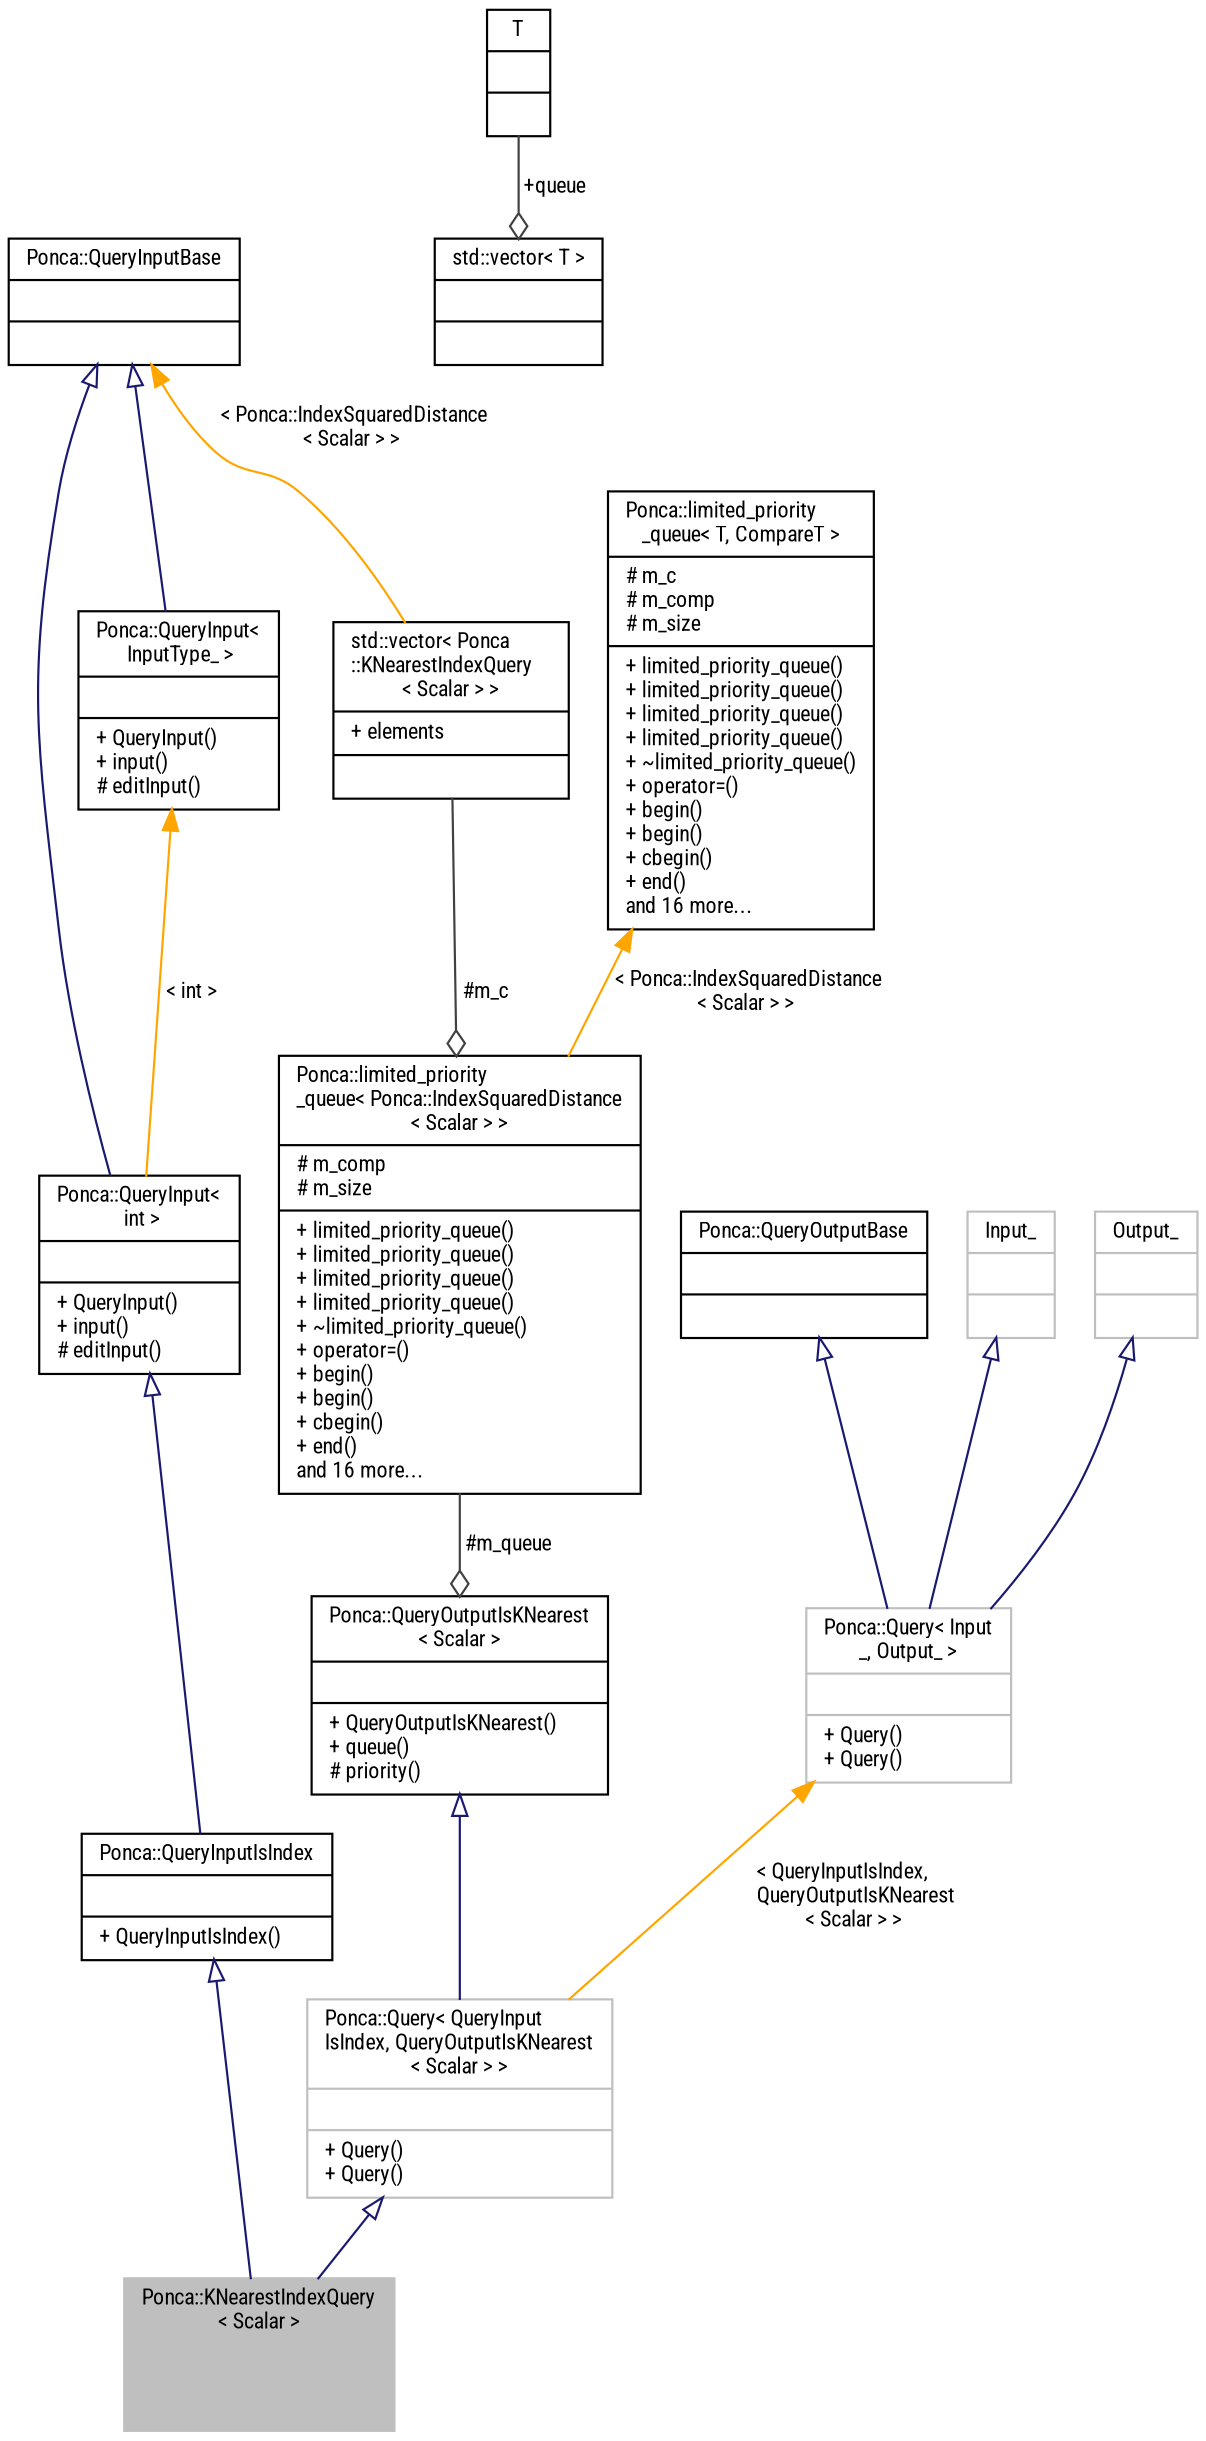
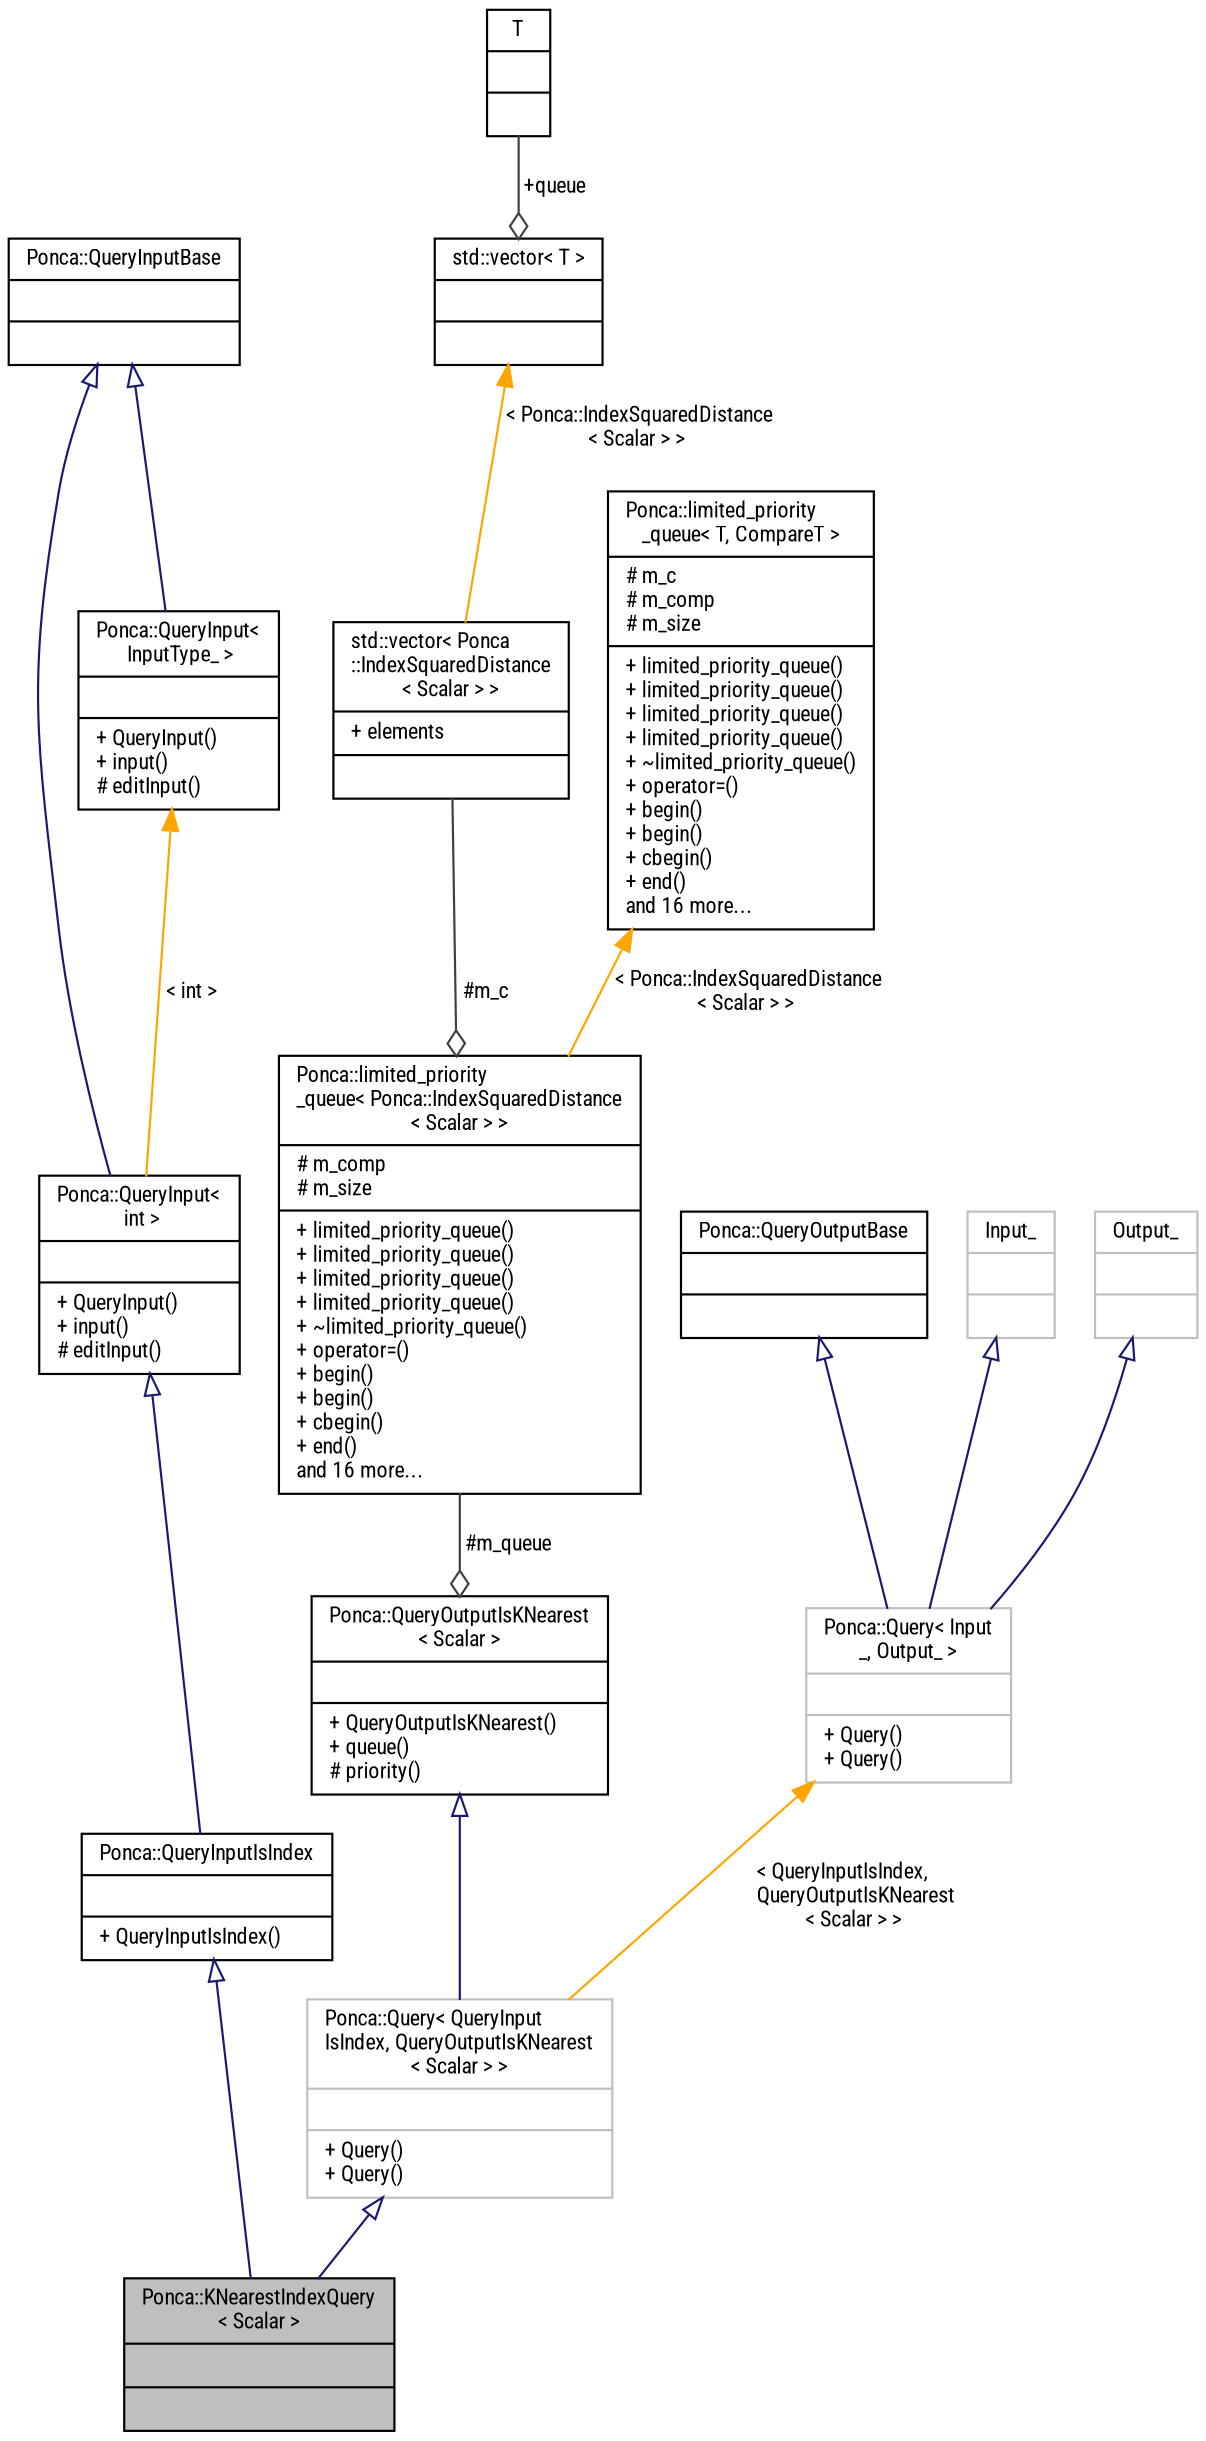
edge "std::vector< Ponca" -> "Ponca::QueryInputBase": now "std::vector< Ponca" -> "std::vector< T >"
node "std::vector< Ponca": text "::KNearestIndexQuery" -> "::IndexSquaredDistance"
node "Ponca::KNearestIndexQuery": color grey75 -> black
